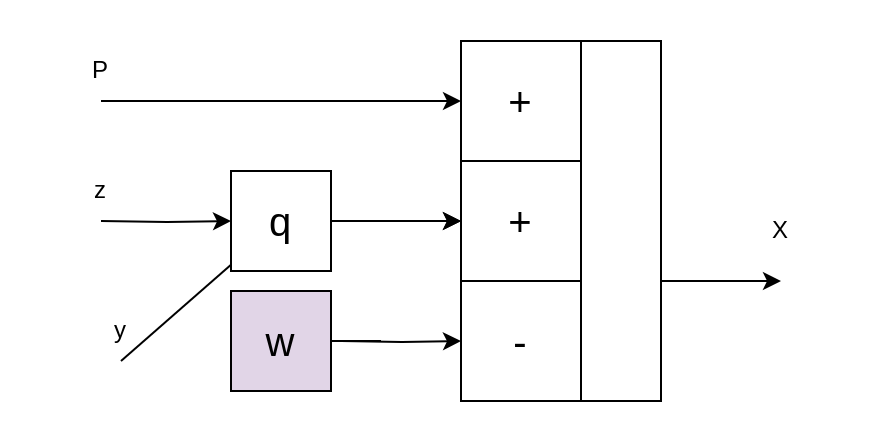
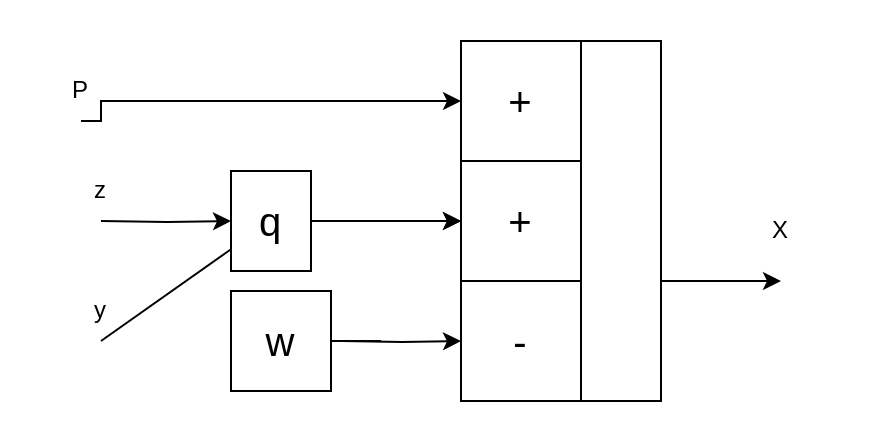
node "P": moved (101, 71) -> (81, 91)
node "q": size 100x100 -> 80x100
node "y": moved (121, 331) -> (101, 311)
node "w": fillcolor #e1d5e7 -> #ffffff
